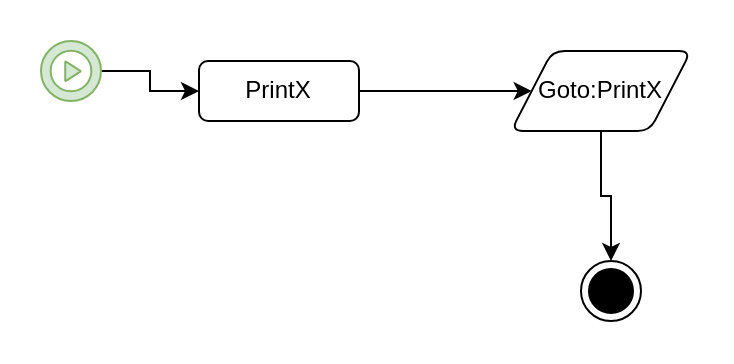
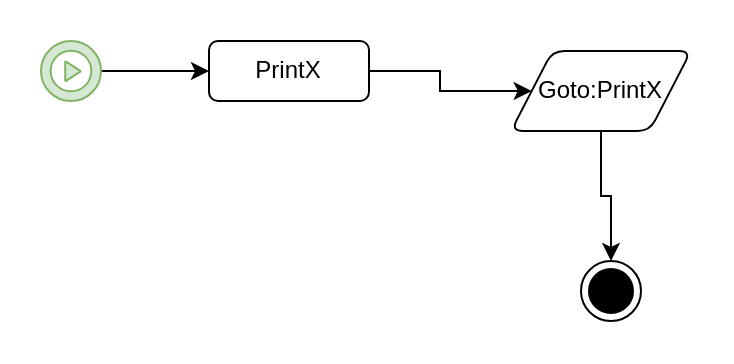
node "PrintX": moved (279, 91) -> (289, 71)
